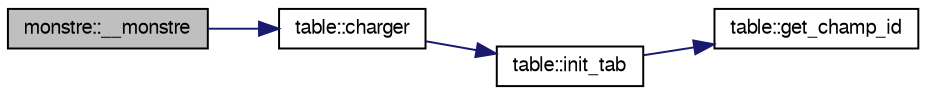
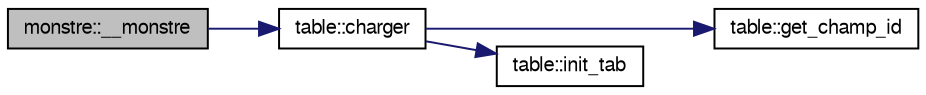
edge "table::init_tab" -> "table::get_champ_id": now "table::charger" -> "table::get_champ_id"
